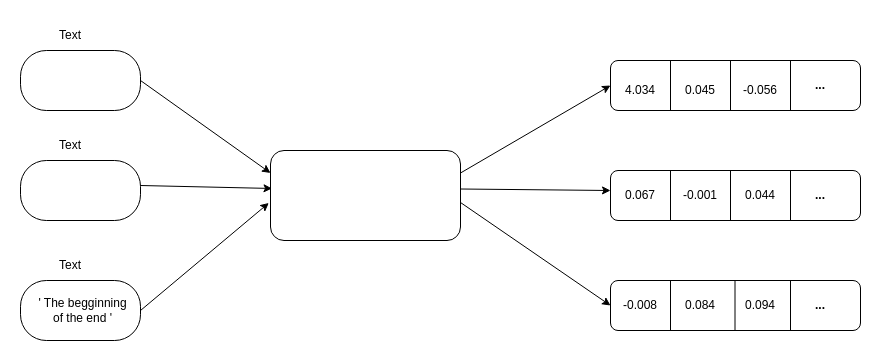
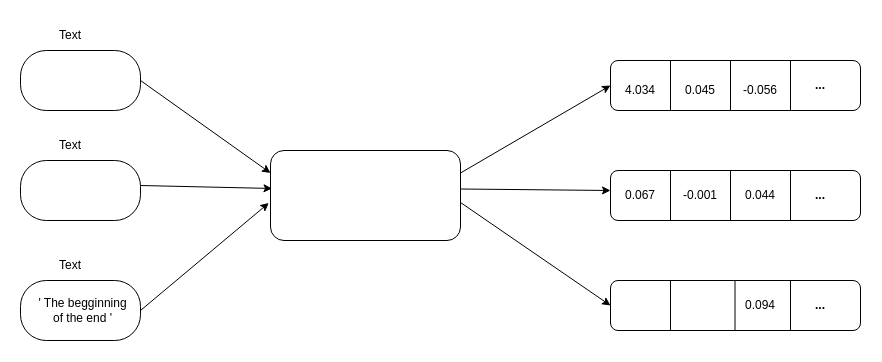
node "-0.008": removed
node "0.084": removed
